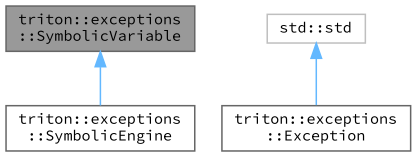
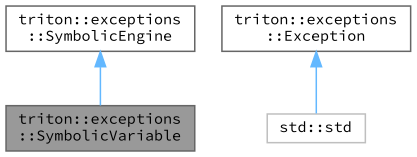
edge "triton::exceptions ::Exception" -> "std::std": reversed
edge "triton::exceptions ::SymbolicEngine" -> "triton::exceptions ::SymbolicVariable": reversed
